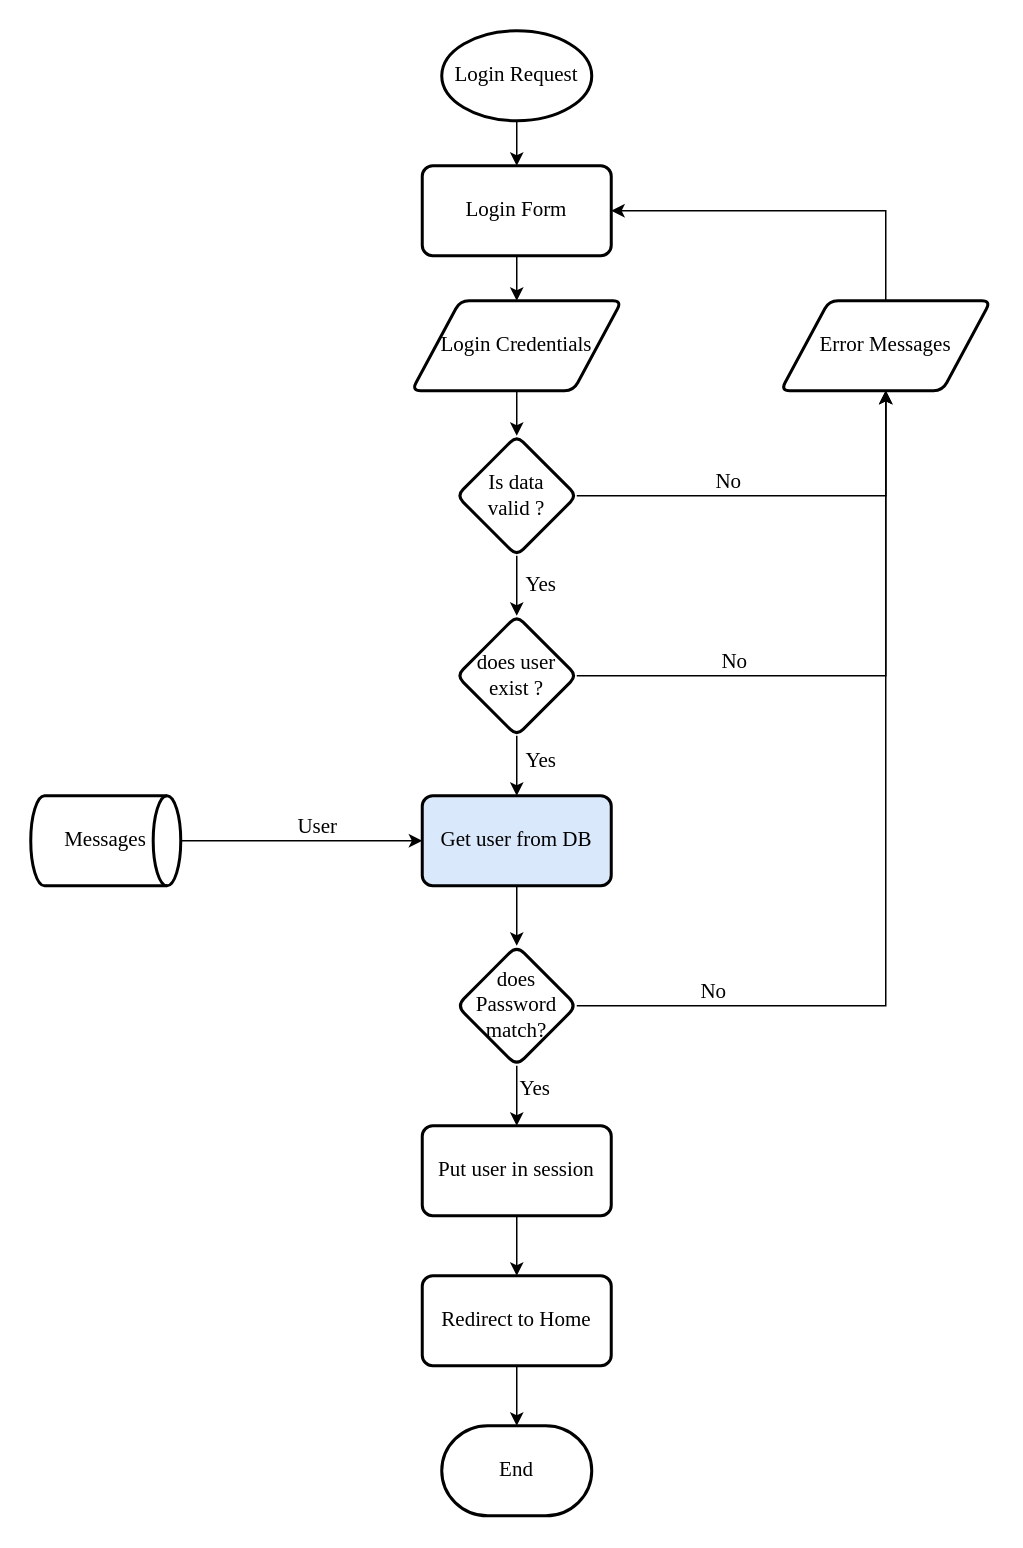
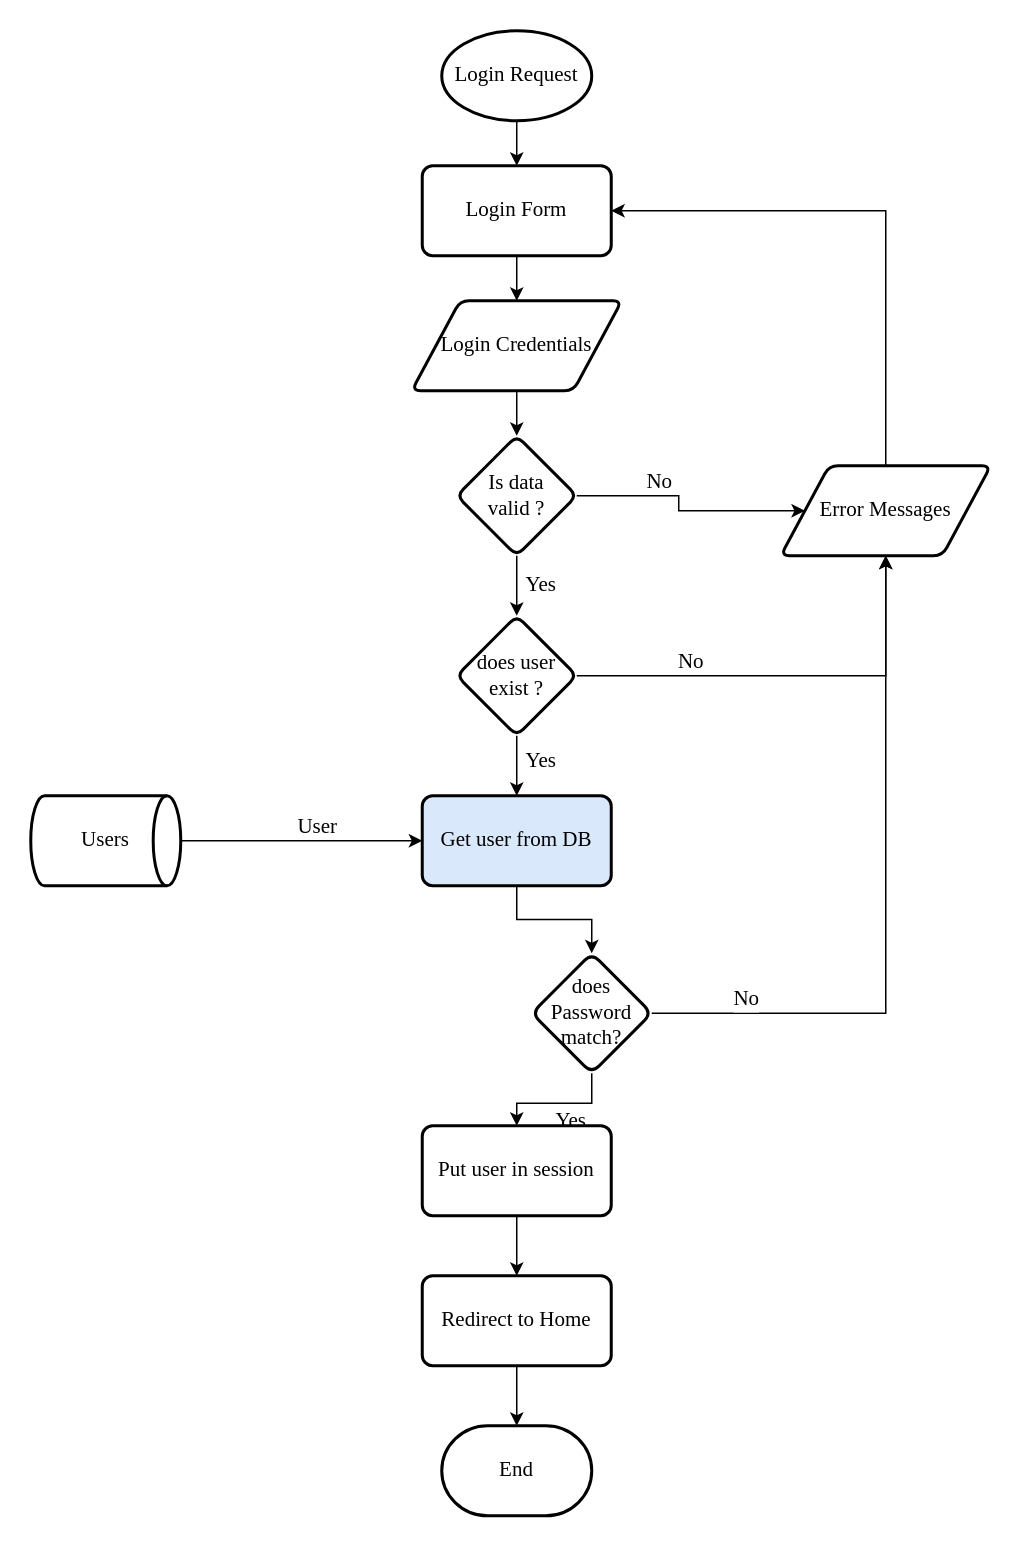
node "Error Messages": moved (886, 346) -> (886, 511)
node "Messages": label "Messages" -> "Users"
node "does Password match?": moved (517, 1006) -> (592, 1013)
